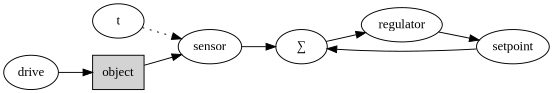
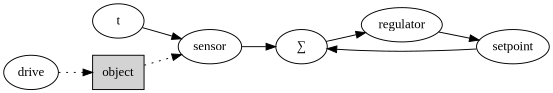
edge "t" -> "sensor": style dotted -> solid
edge "object" -> "sensor": style solid -> dotted
edge "drive" -> "object": style solid -> dotted
